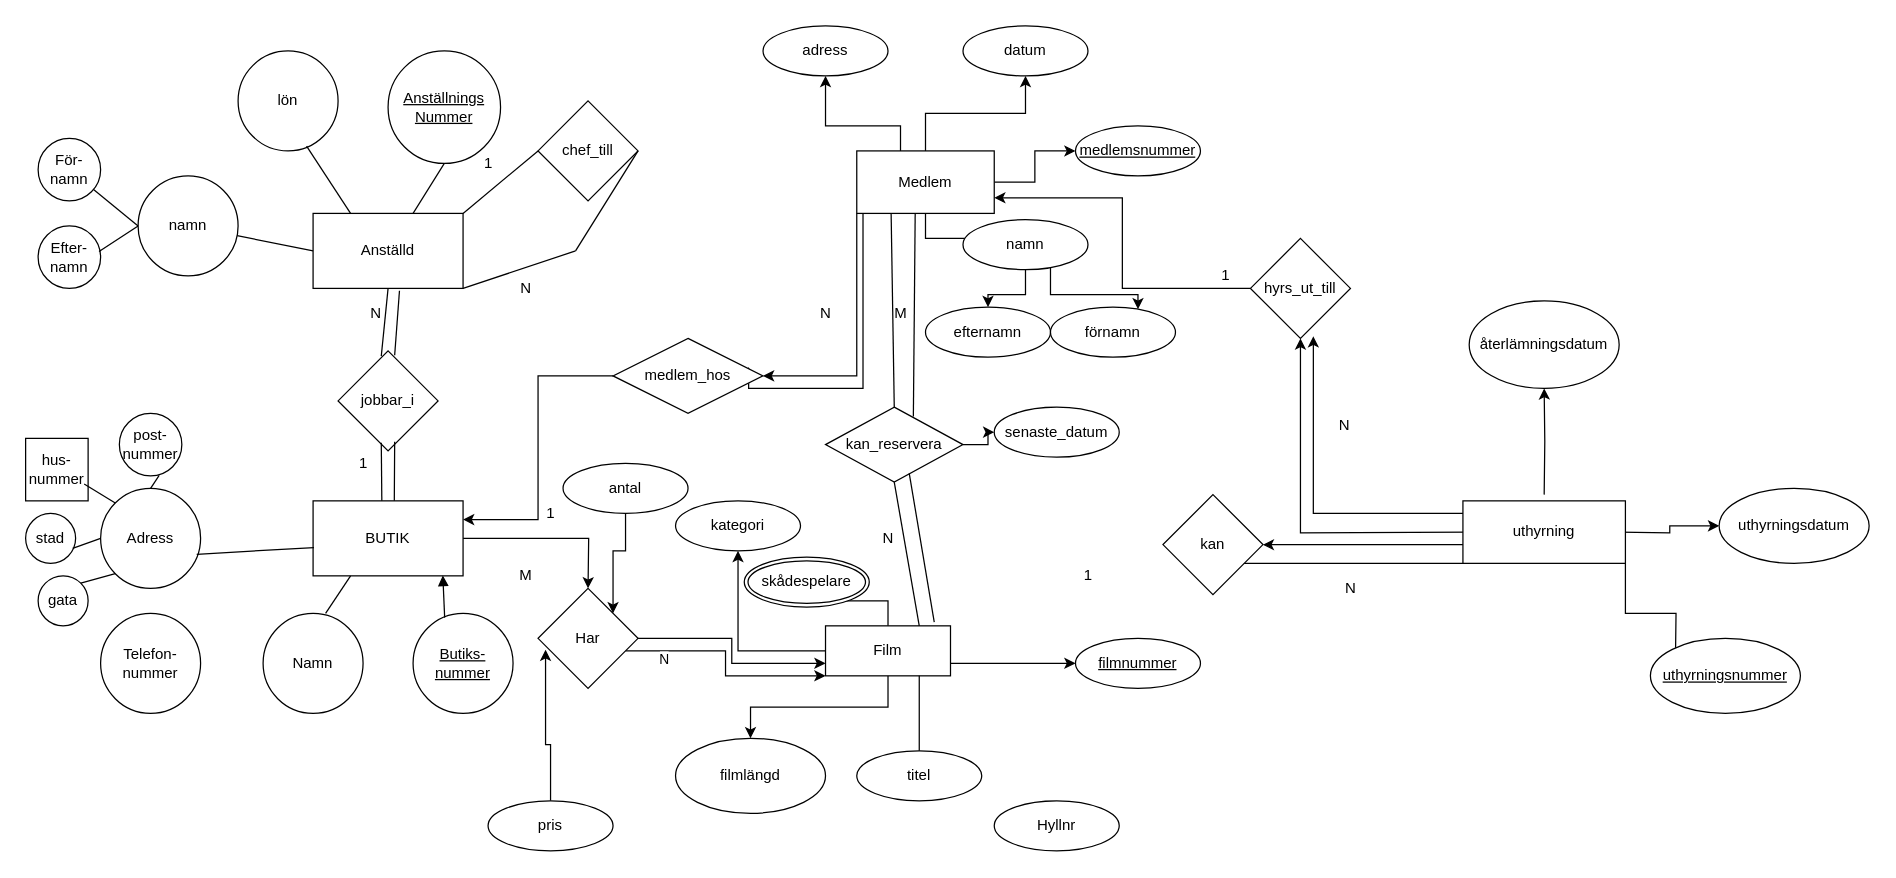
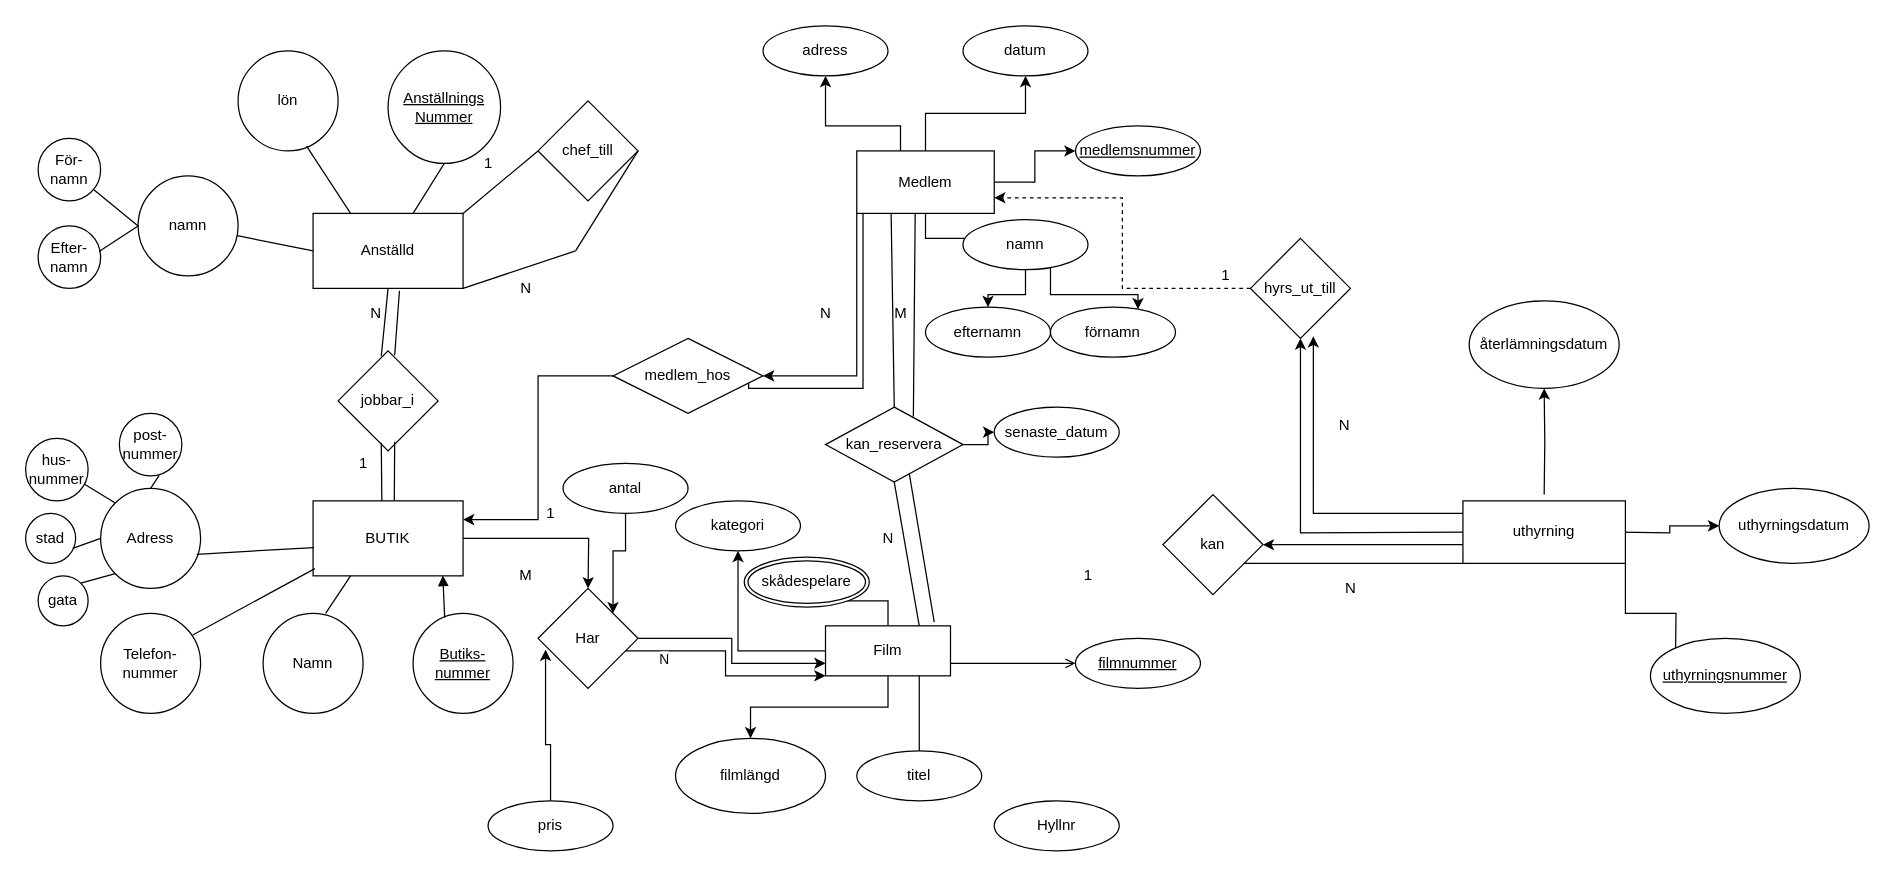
edge "hyrs_ut_till" -> "Medlem": style solid -> dashed
node "hus-nummer": shape rectangle -> ellipse
edge "BUTIK" -- "Telefon-nummer": added
edge "Film" -> "filmnummer": arrowhead classic -> open
